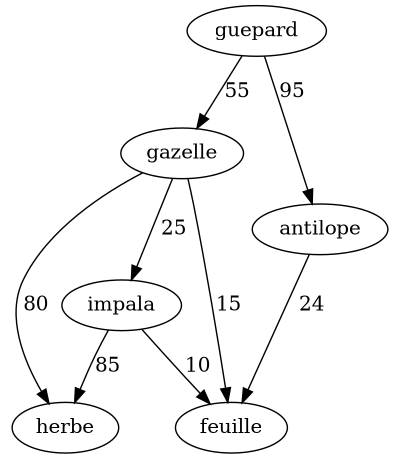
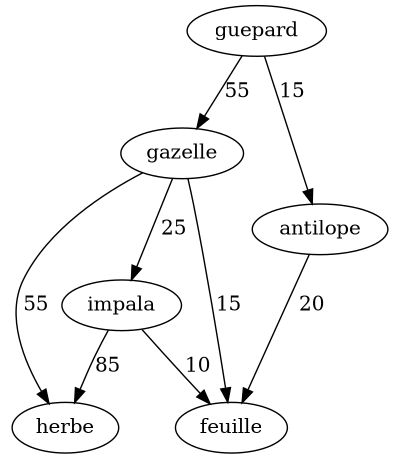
edge "guepard" -> "antilope": label "95" -> "15"
edge "gazelle" -> "herbe": label "80" -> "55"
edge "antilope" -> "feuille": label "24" -> "20"
